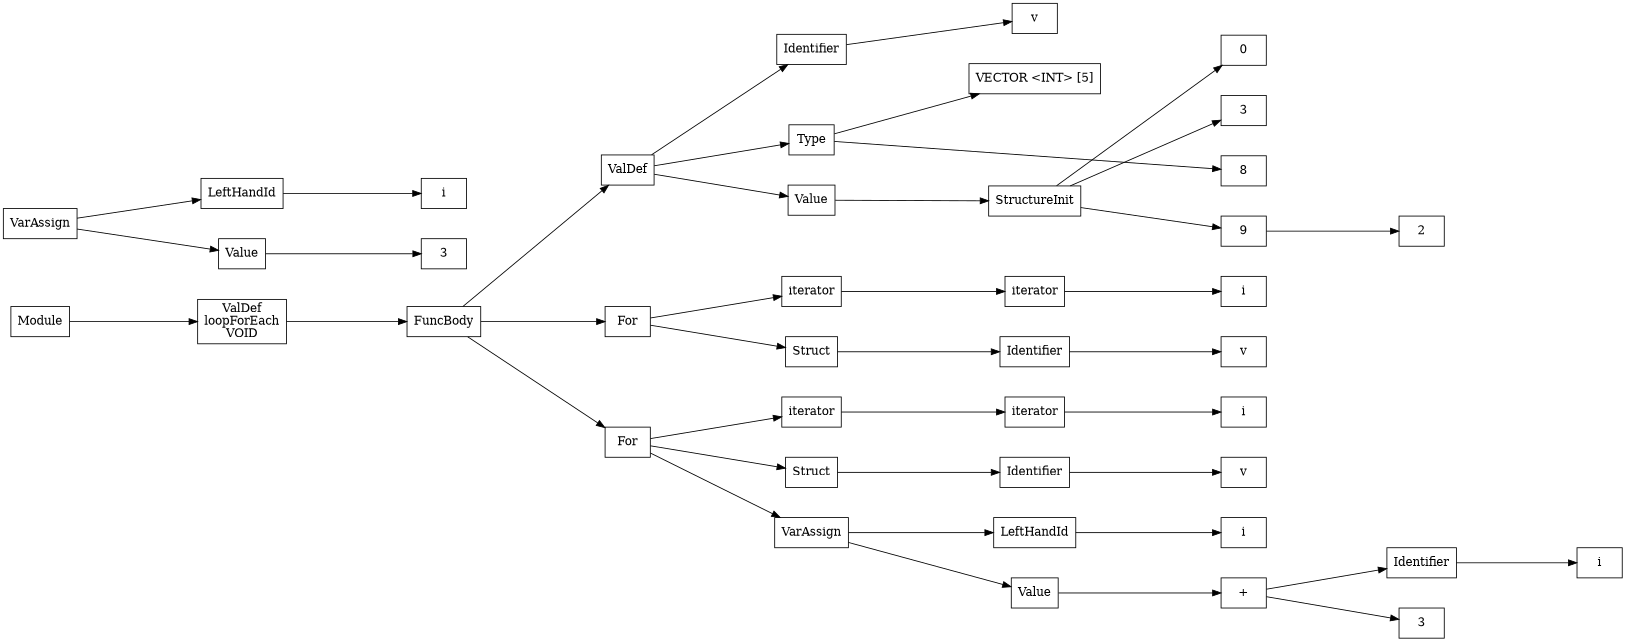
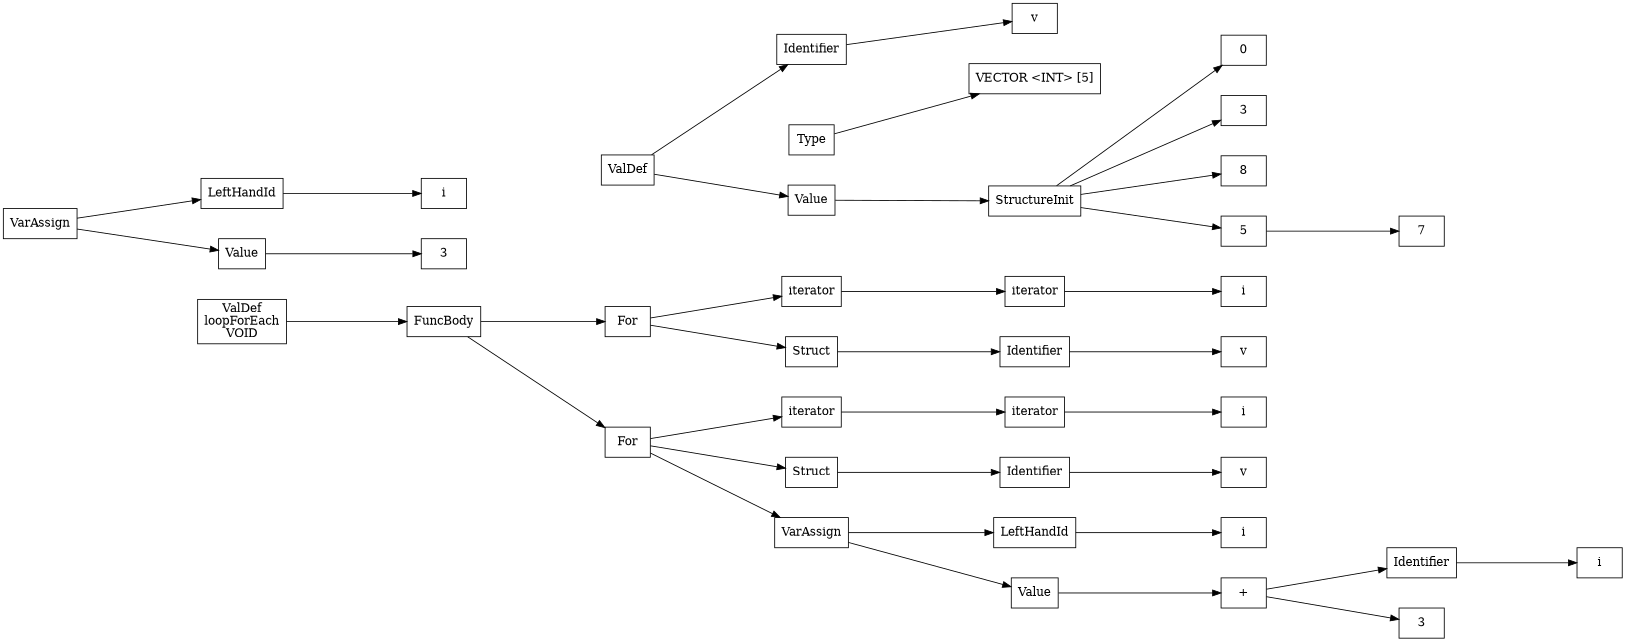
edge "ValDef" -> "Type": removed
edge "Type" -> "8": now "StructureInit" -> "8"
node "9": label "9" -> "5"
node "2": label "2" -> "7"
edge "FuncBody" -> "ValDef": removed
node "Module": removed
